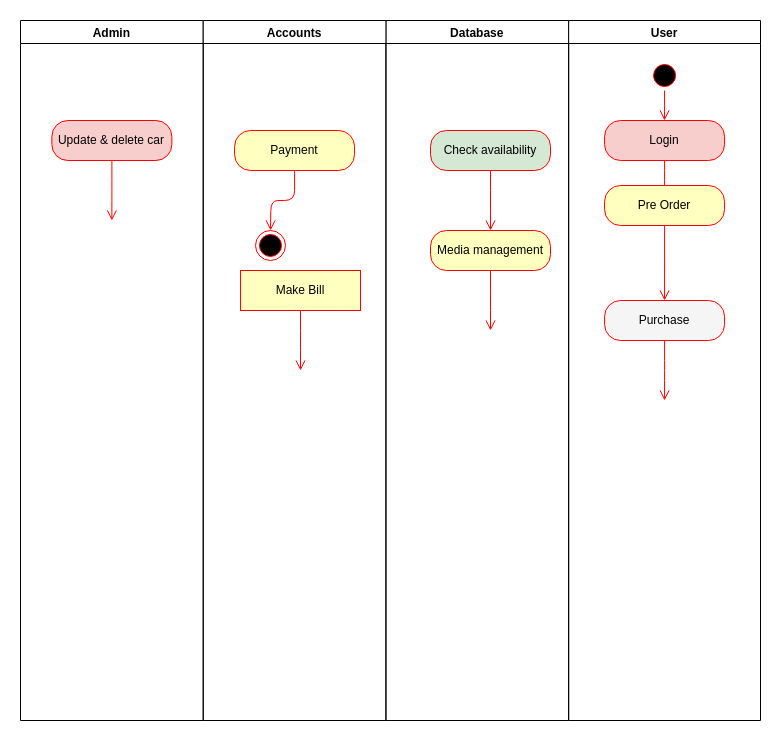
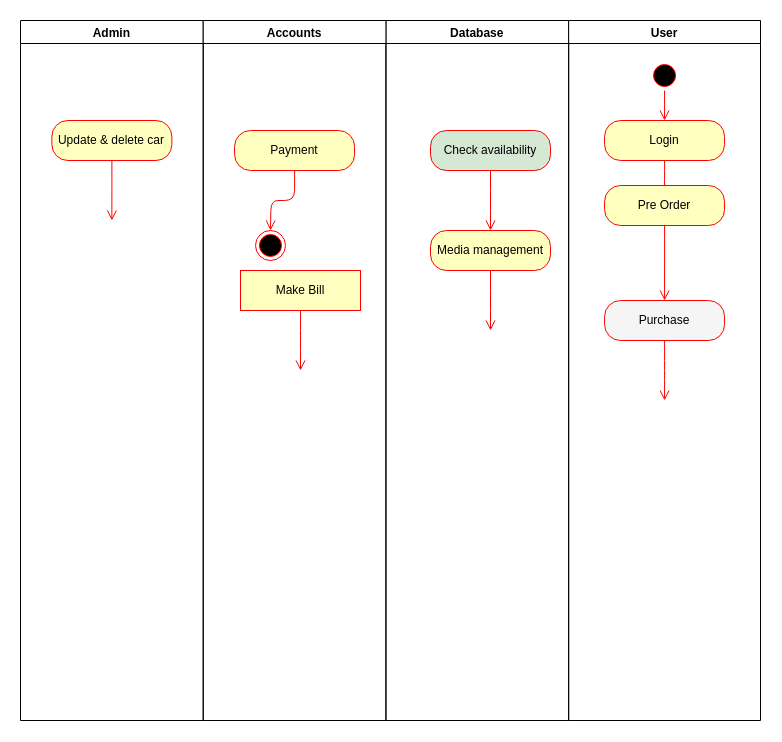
node "Update & delete car": fillcolor #f8cecc -> #ffffc0
node "Login": fillcolor #f8cecc -> #ffffc0
